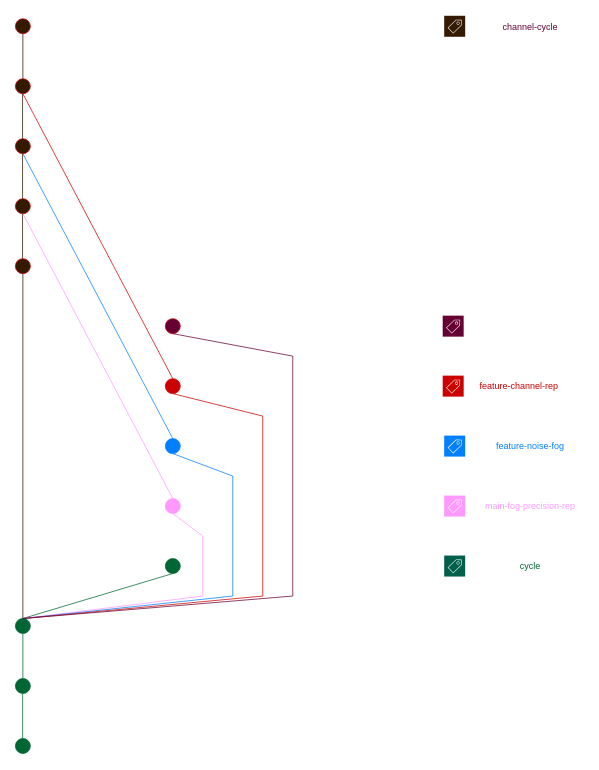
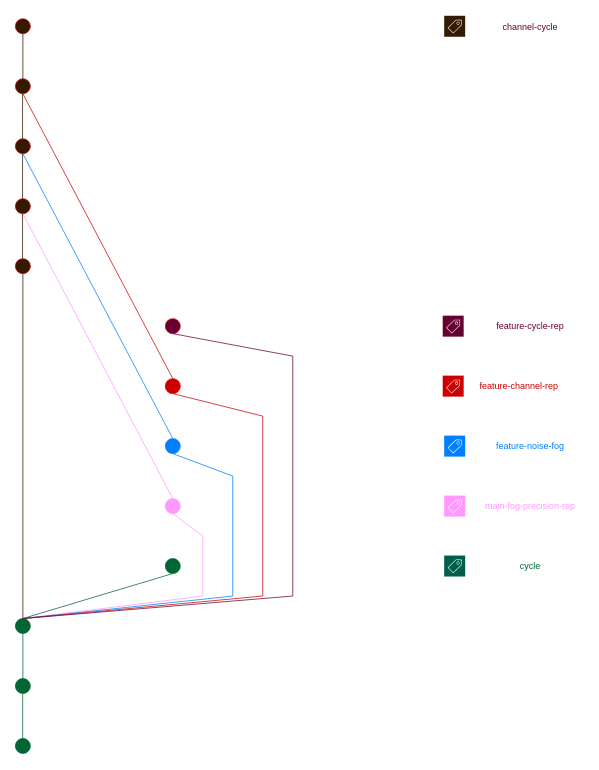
node "feature-cycle-rep": added
